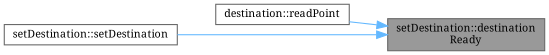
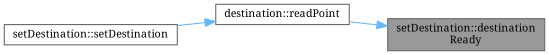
edge "setDestination::setDestination" -> "setDestination::destination Ready": now "setDestination::setDestination" -> "destination::readPoint"
